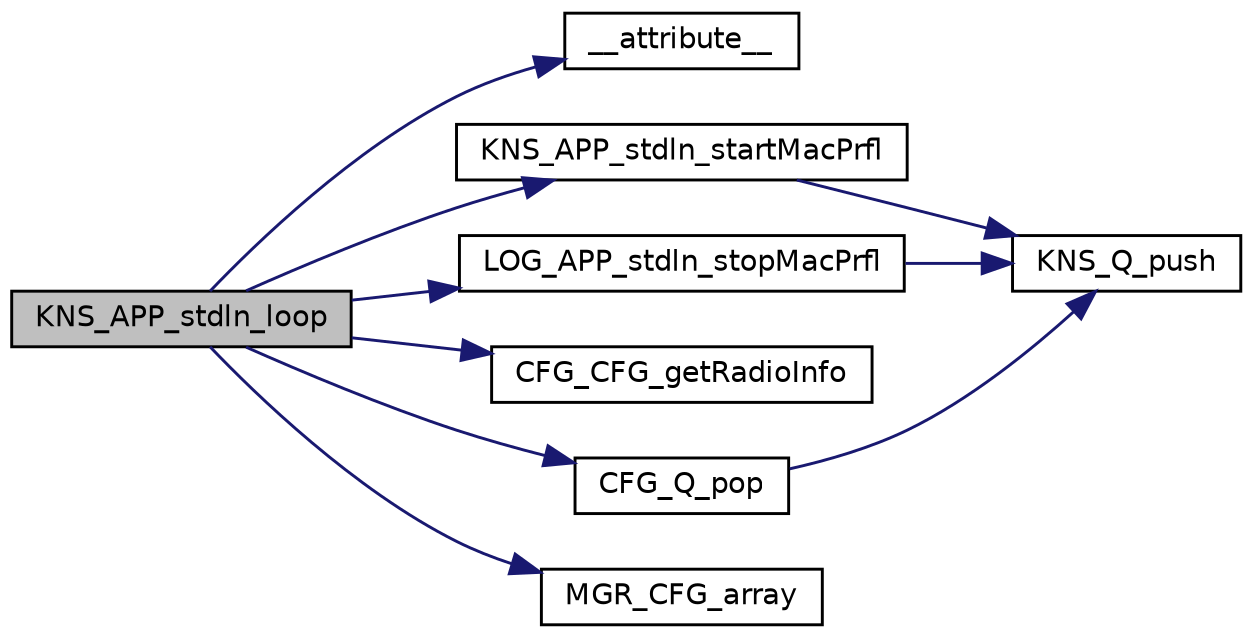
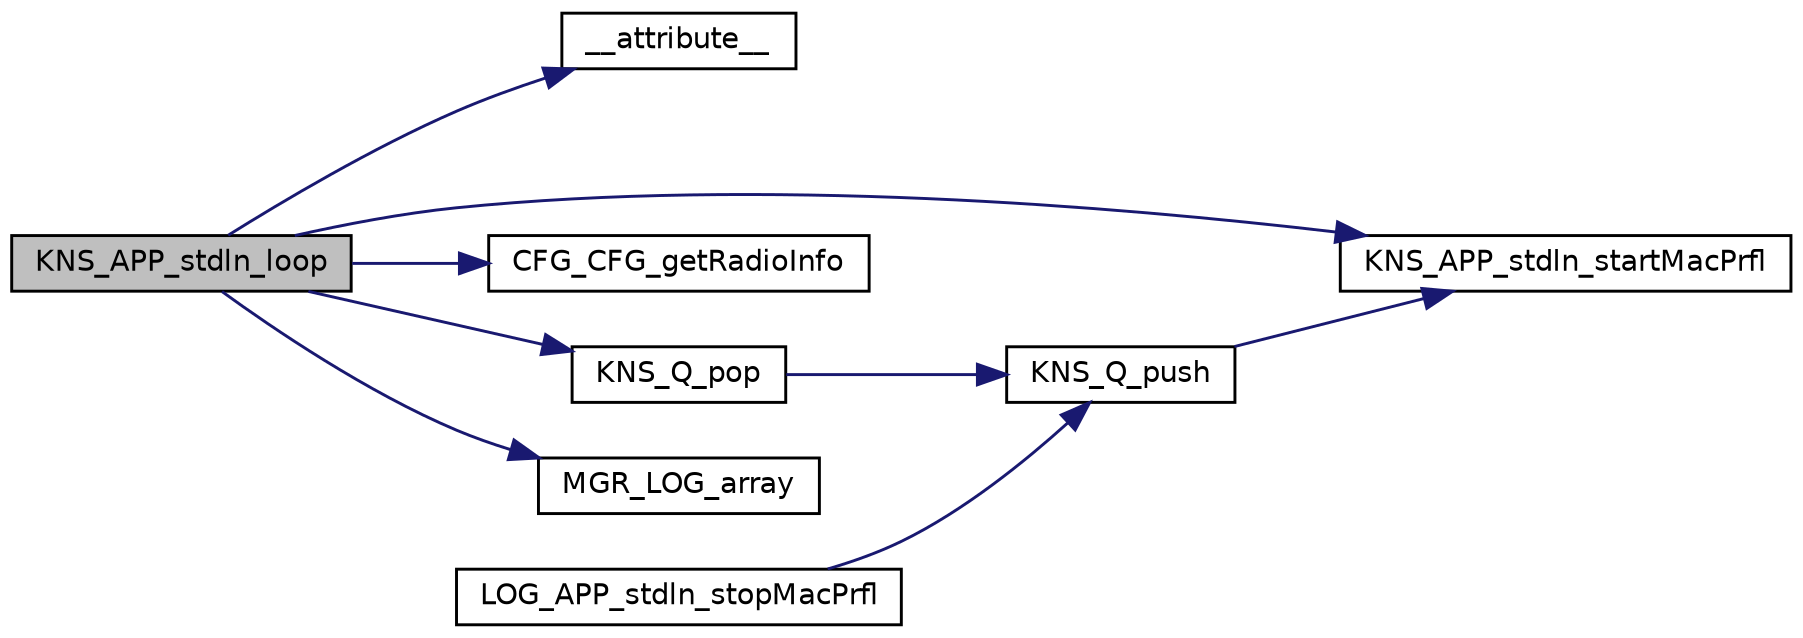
edge "KNS_APP_stdln_startMacPrfl" -> "KNS_Q_push": reversed
edge "KNS_APP_stdln_loop" -> "LOG_APP_stdln_stopMacPrfl": removed
node "CFG_Q_pop": label "CFG_Q_pop" -> "KNS_Q_pop"
node "MGR_CFG_array": label "MGR_CFG_array" -> "MGR_LOG_array"
